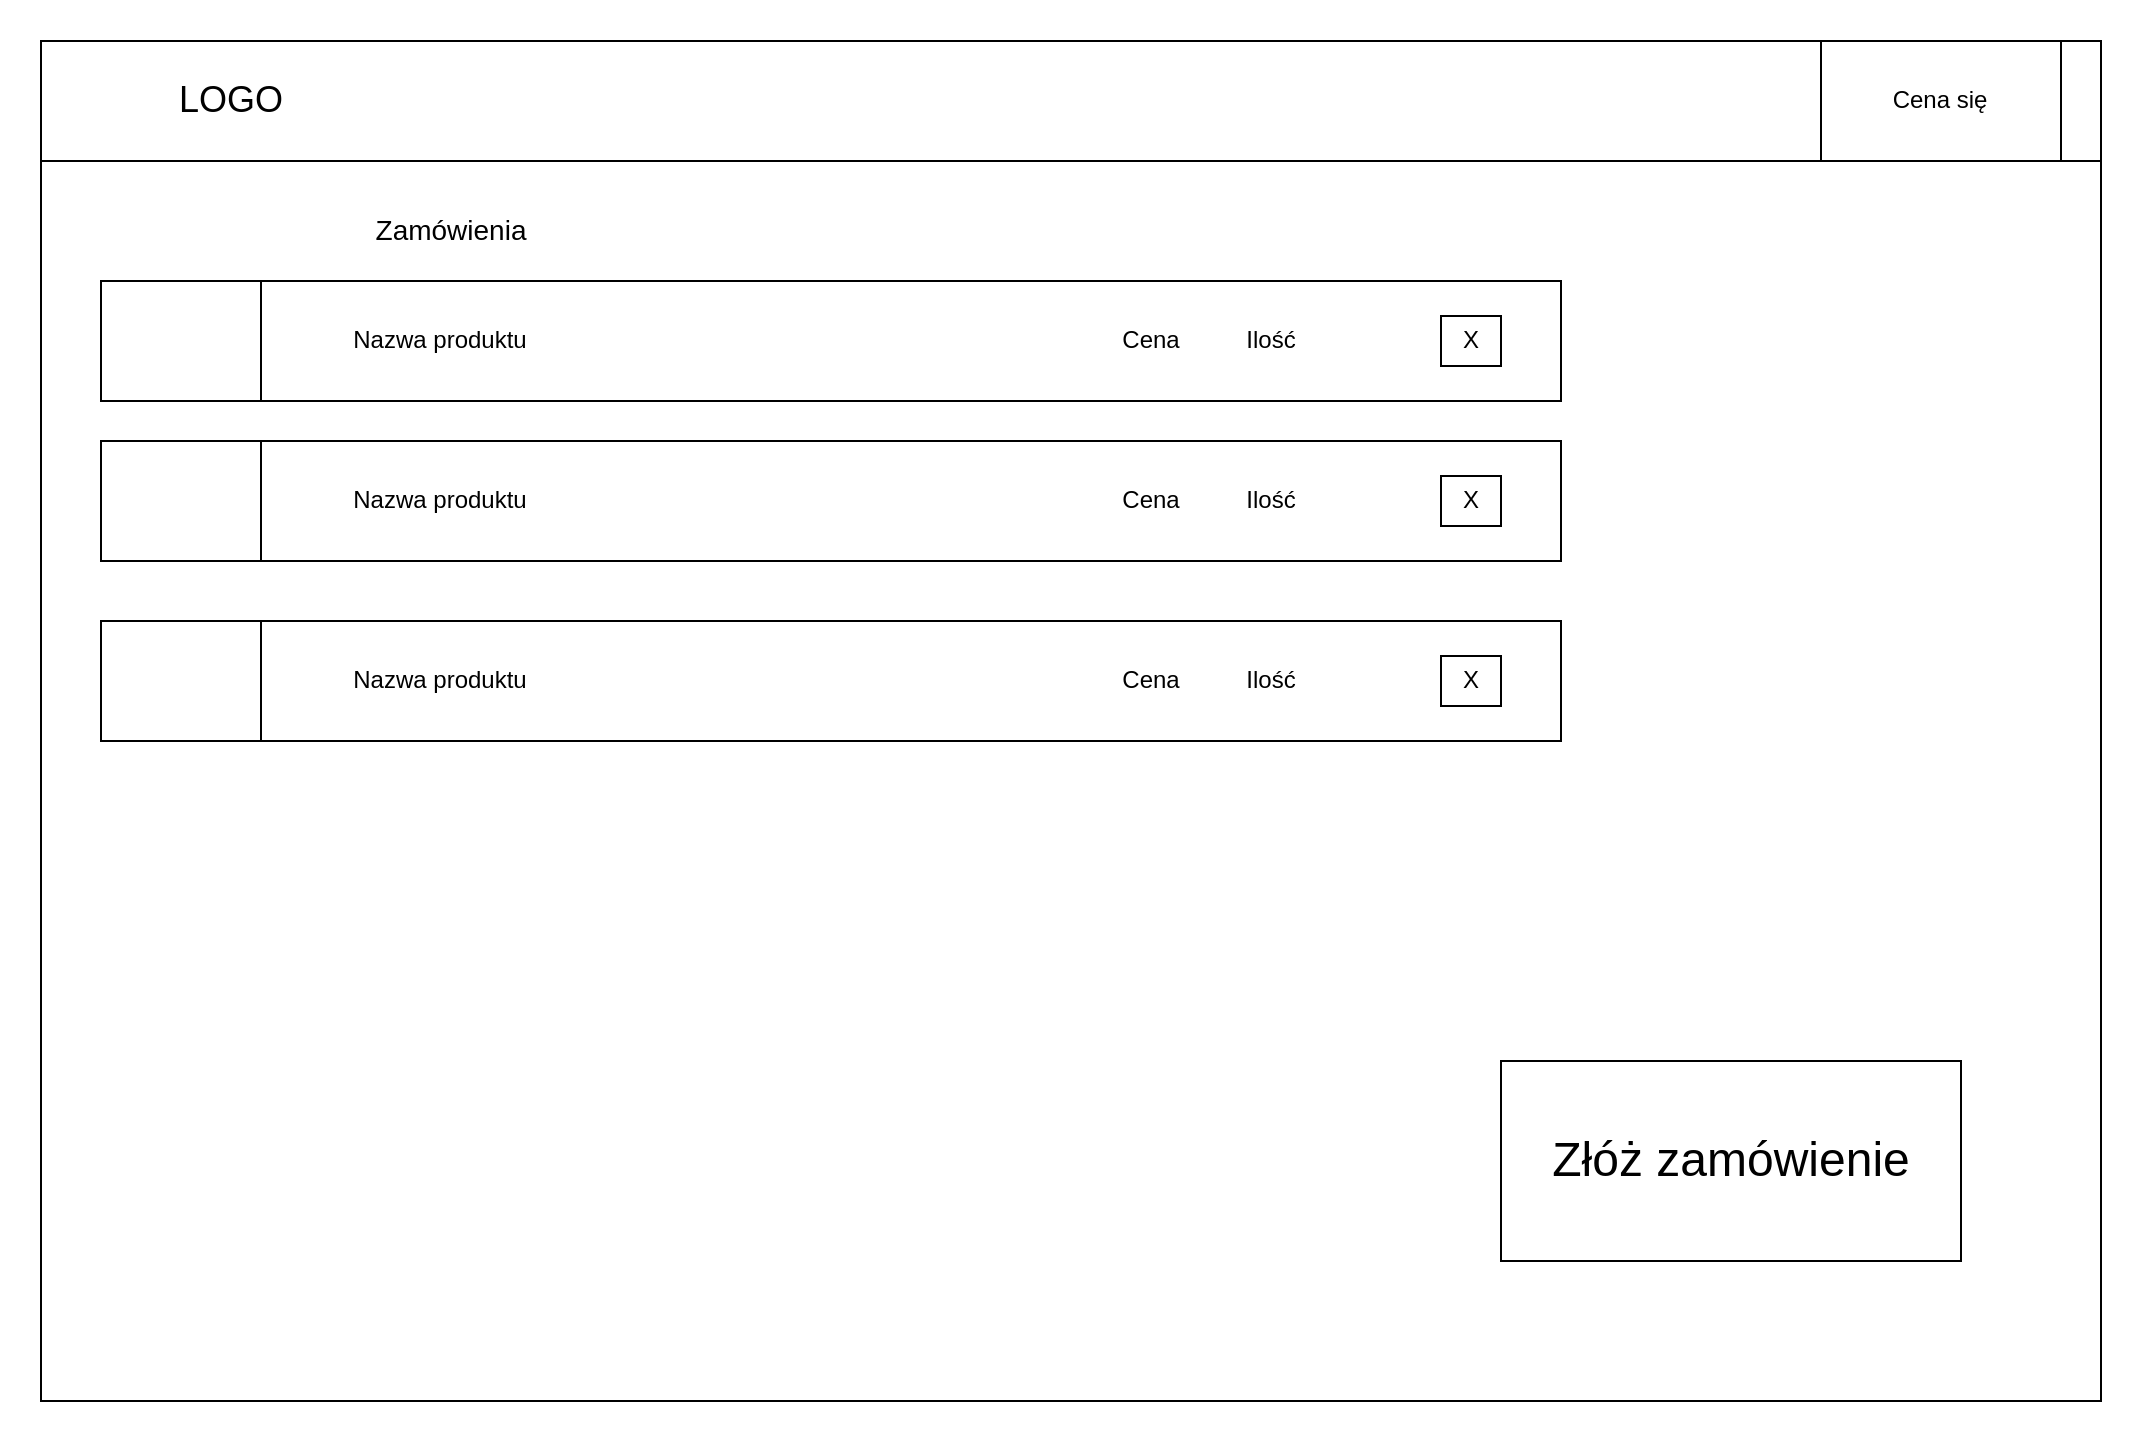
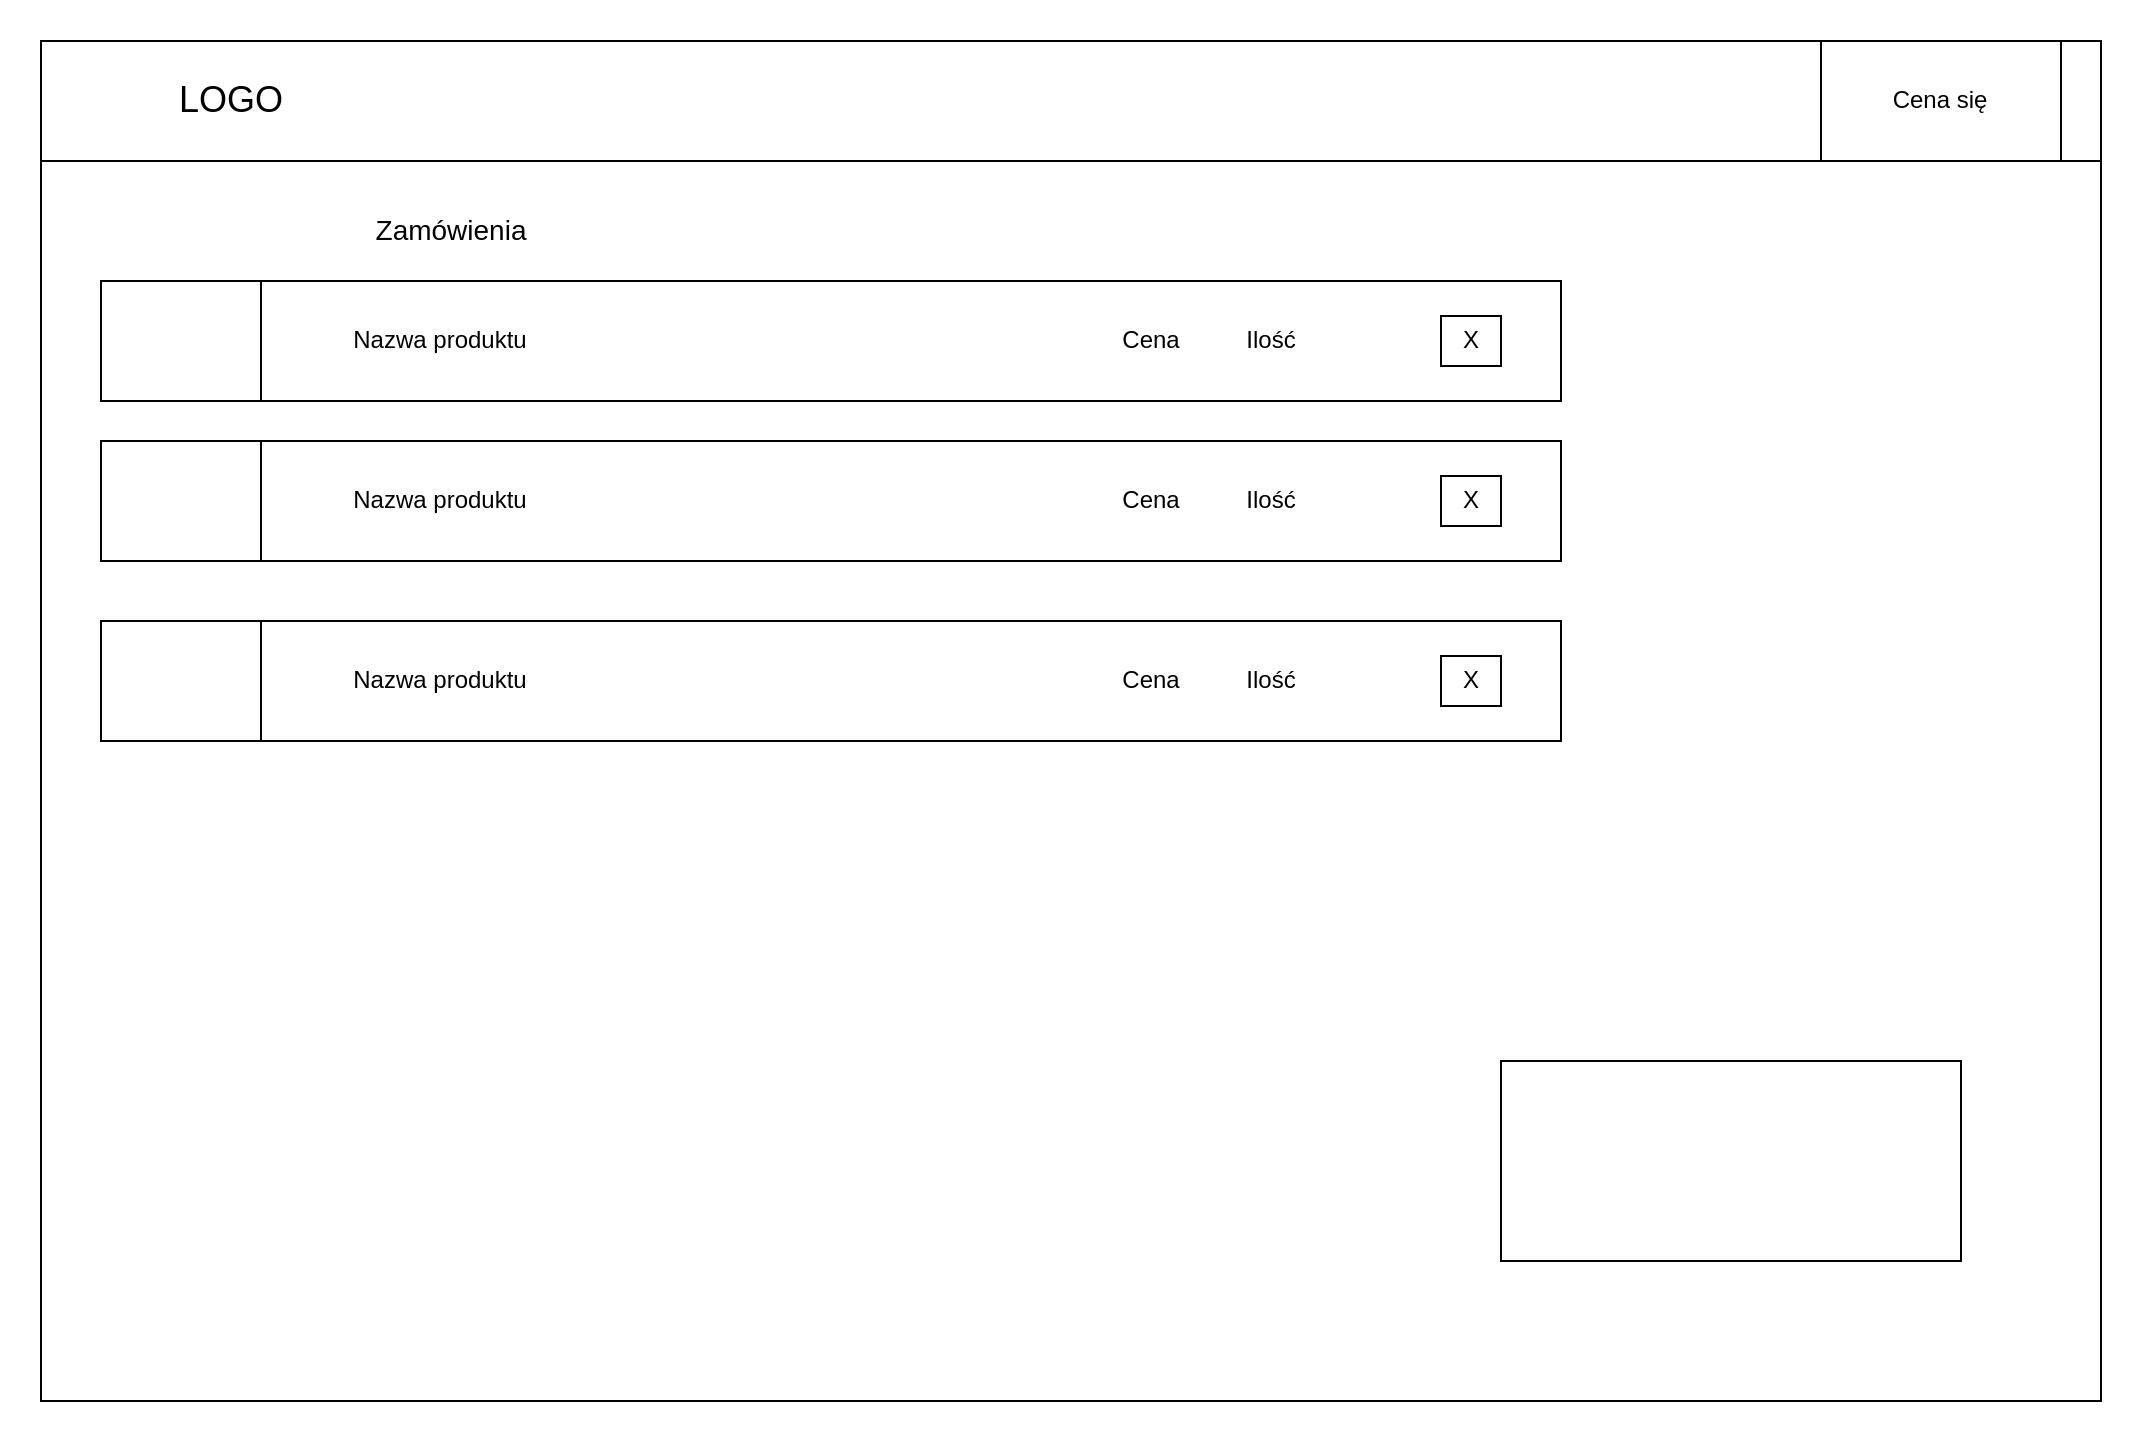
node "Złóż zamówienie": removed
